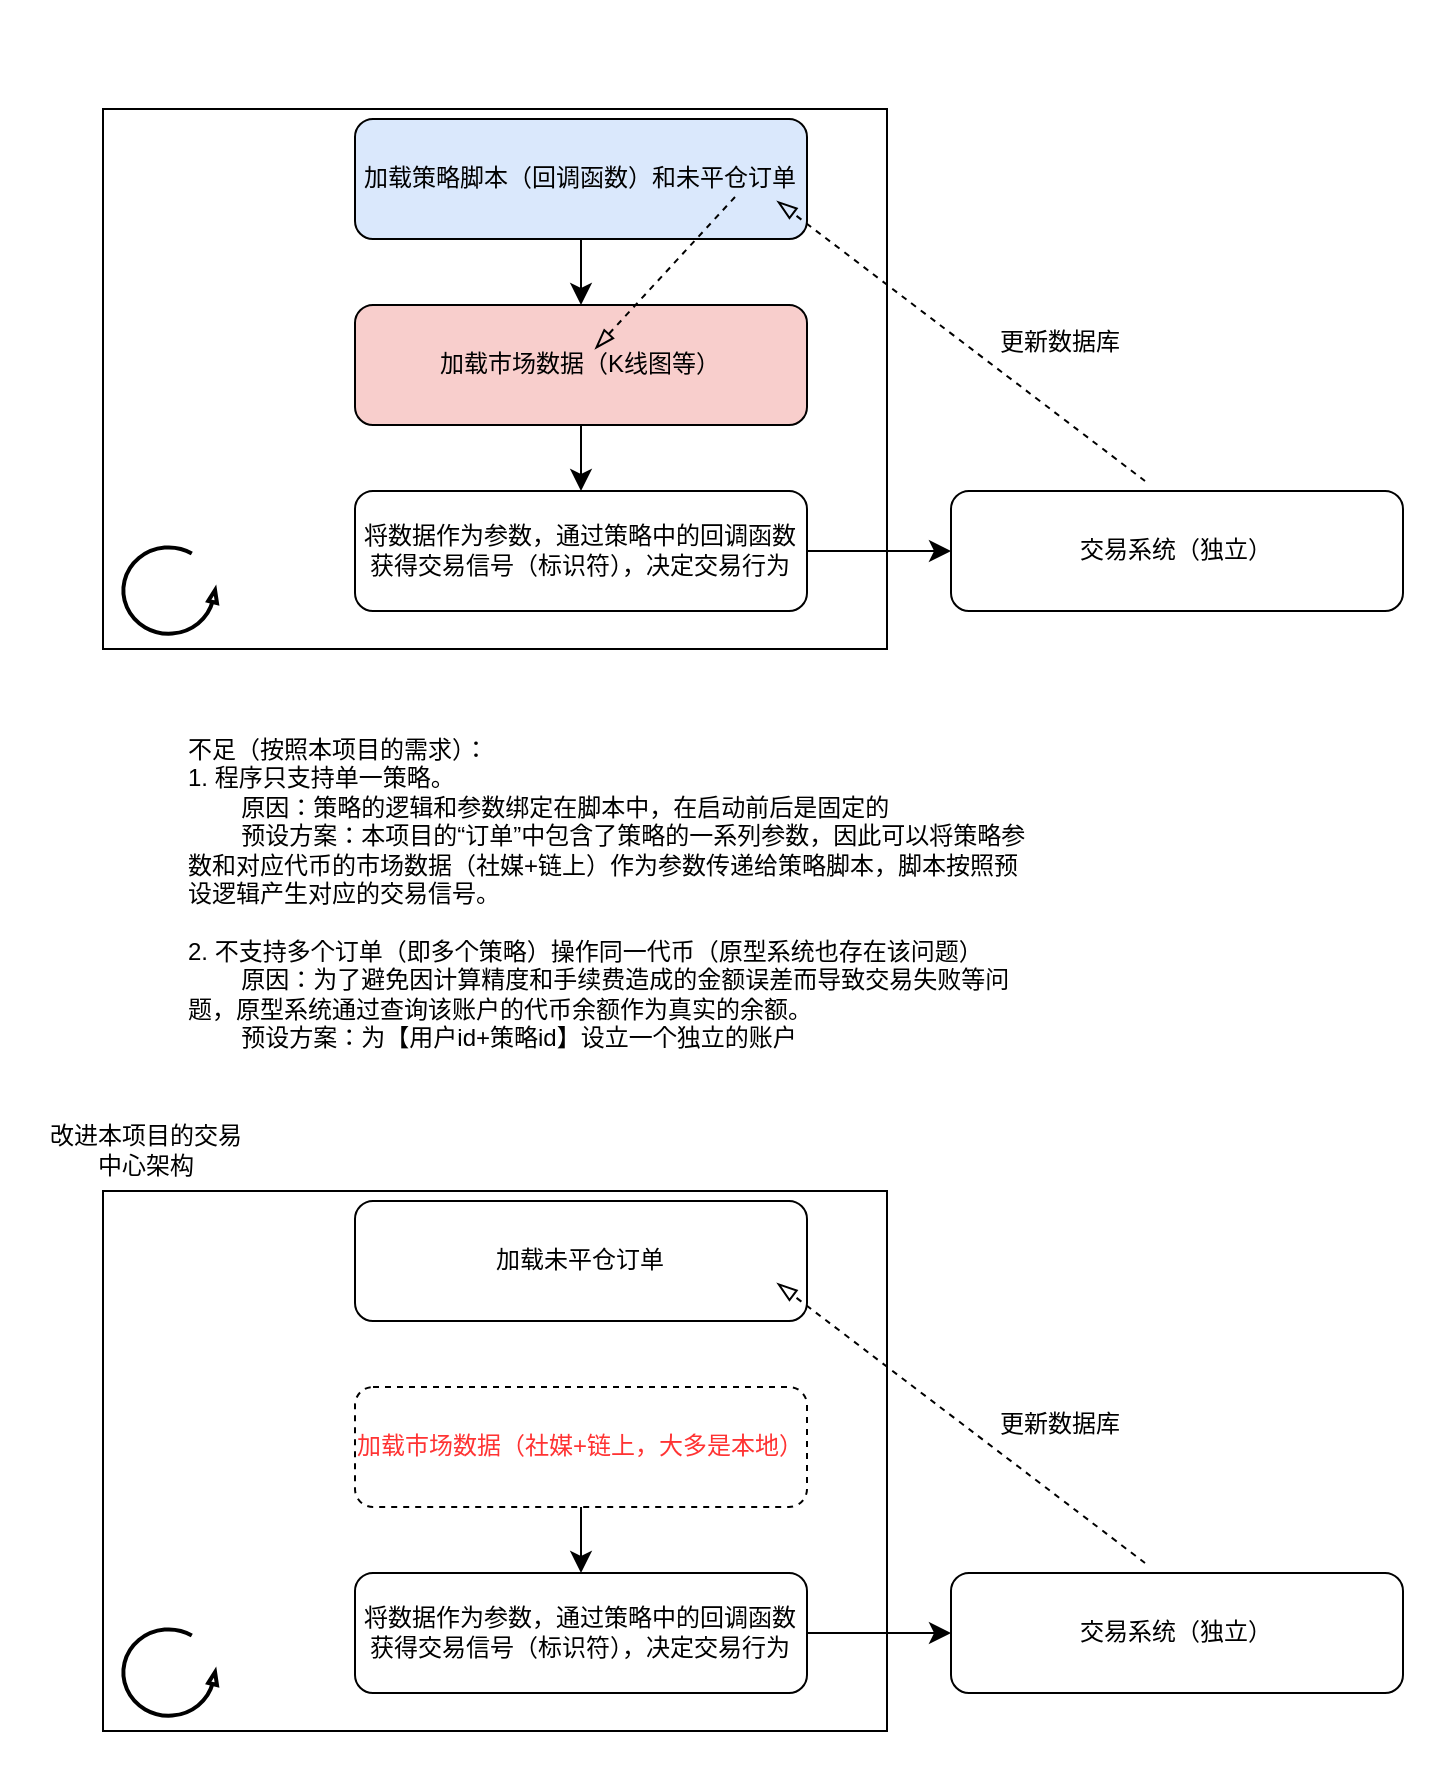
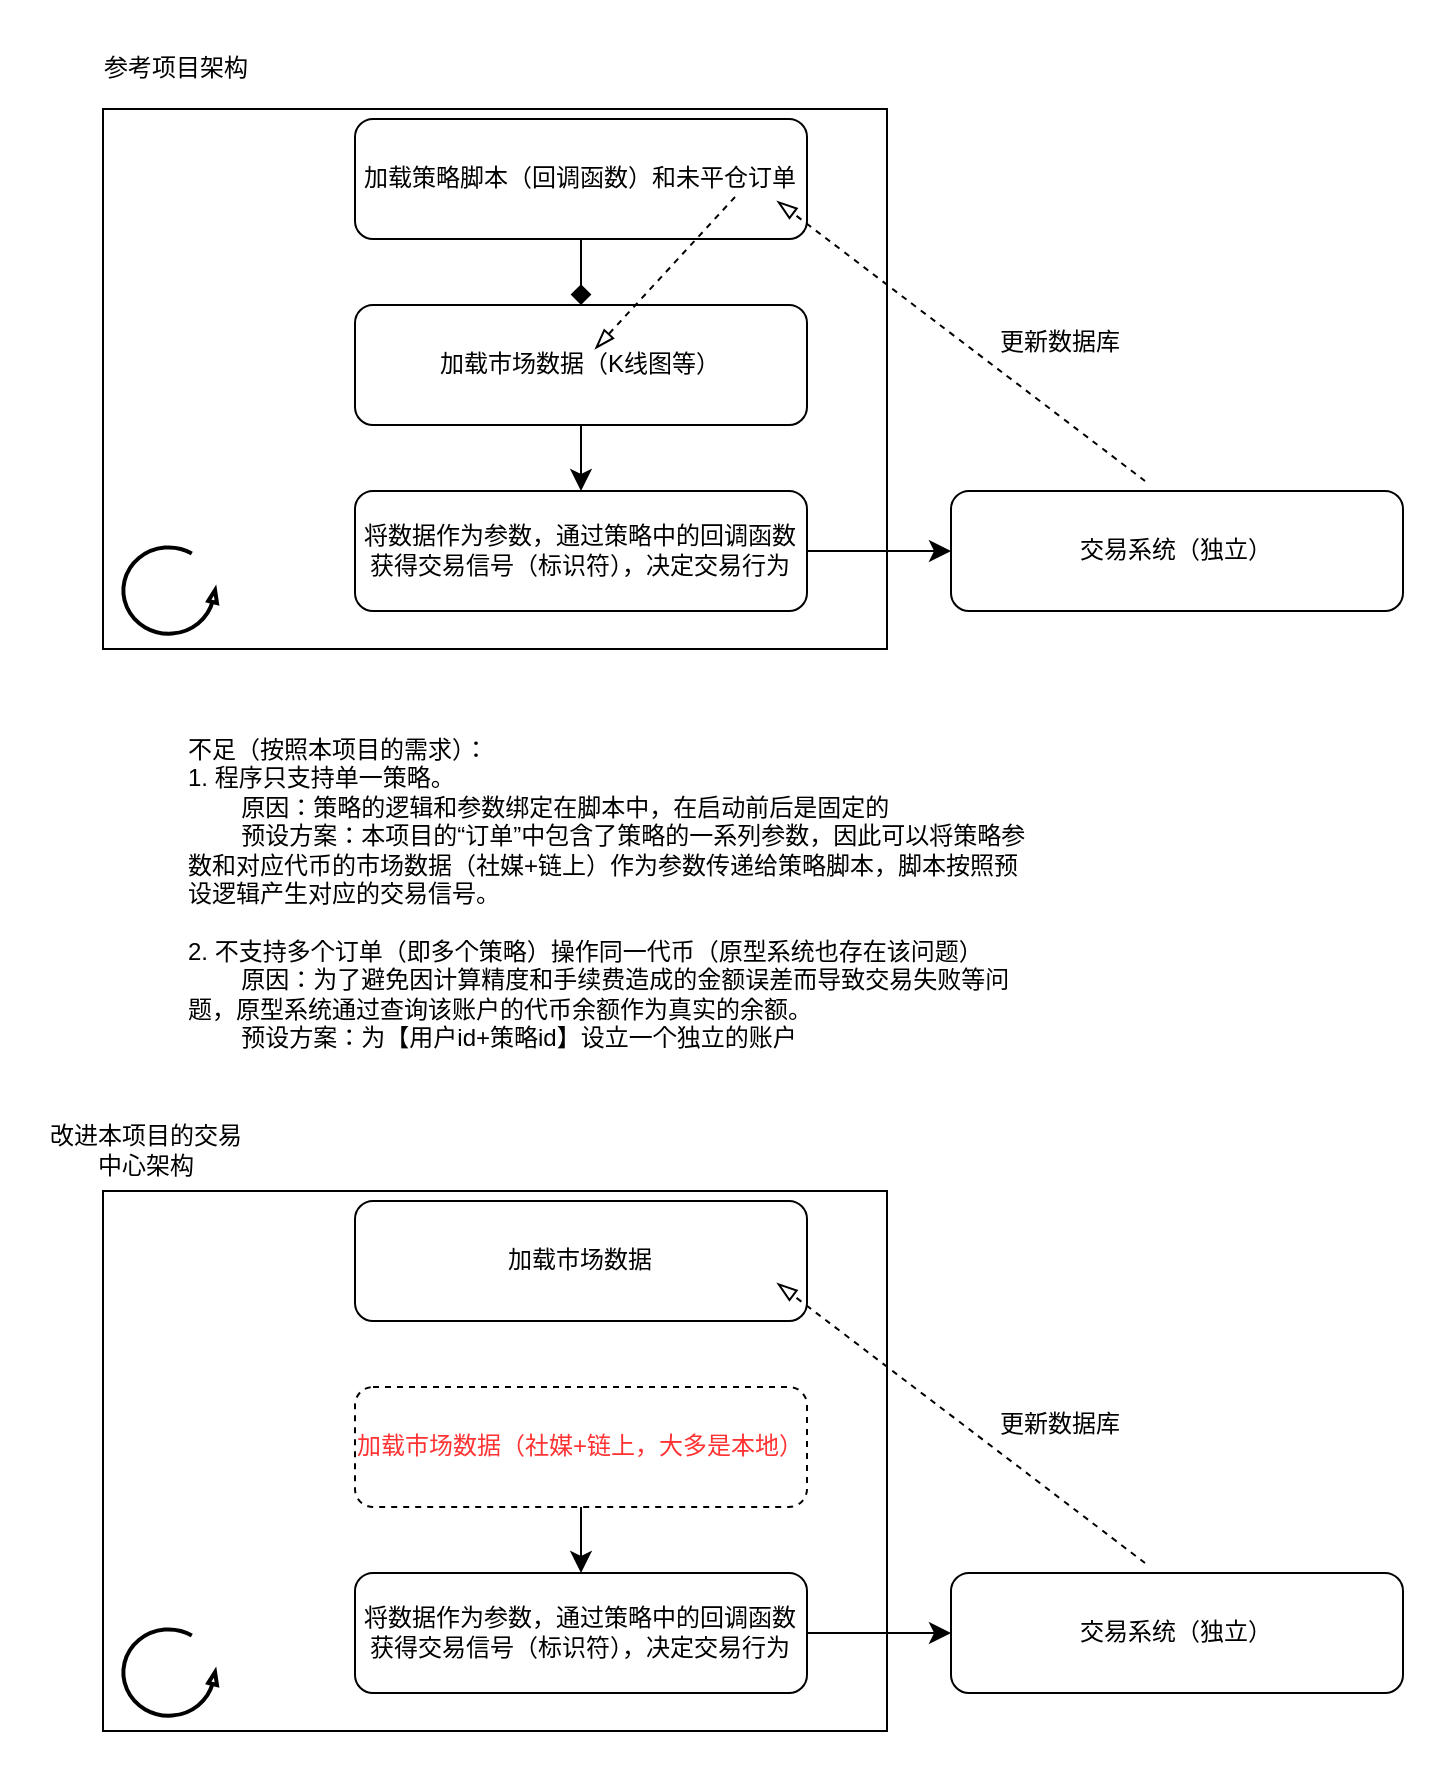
node "参考项目架构": added
node "加载策略脚本（回调函数）和未平仓订单": fillcolor #dae8fc -> #ffffff
edge "加载策略脚本（回调函数）和未平仓订单" -> "加载市场数据（K线图等）": arrowhead classic -> diamond
node "加载市场数据（K线图等）": fillcolor #f8cecc -> #ffffff
node "加载未平仓订单": label "加载未平仓订单" -> "加载市场数据"
